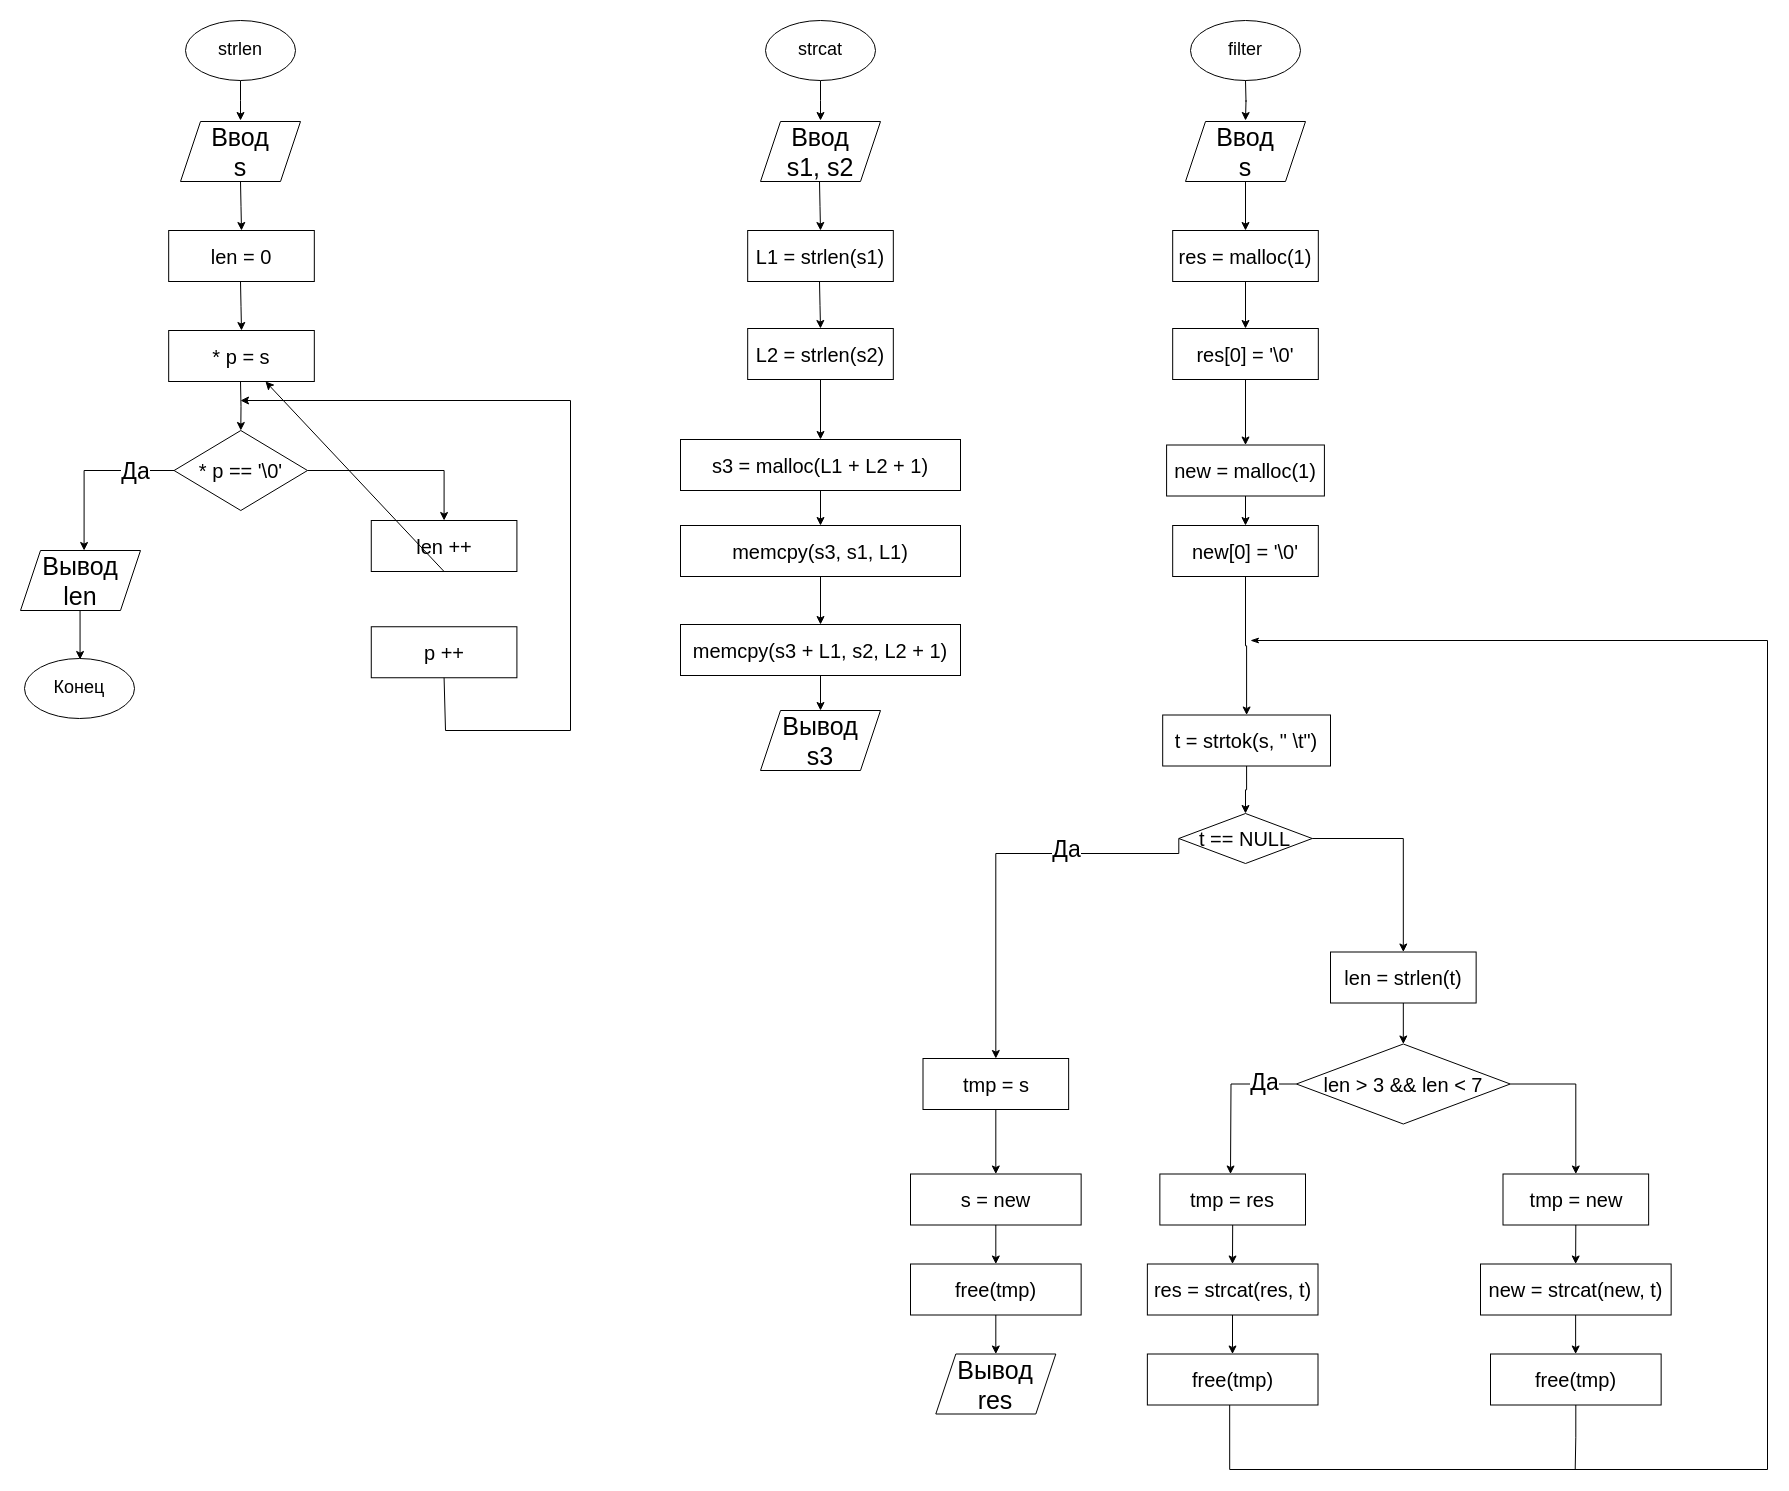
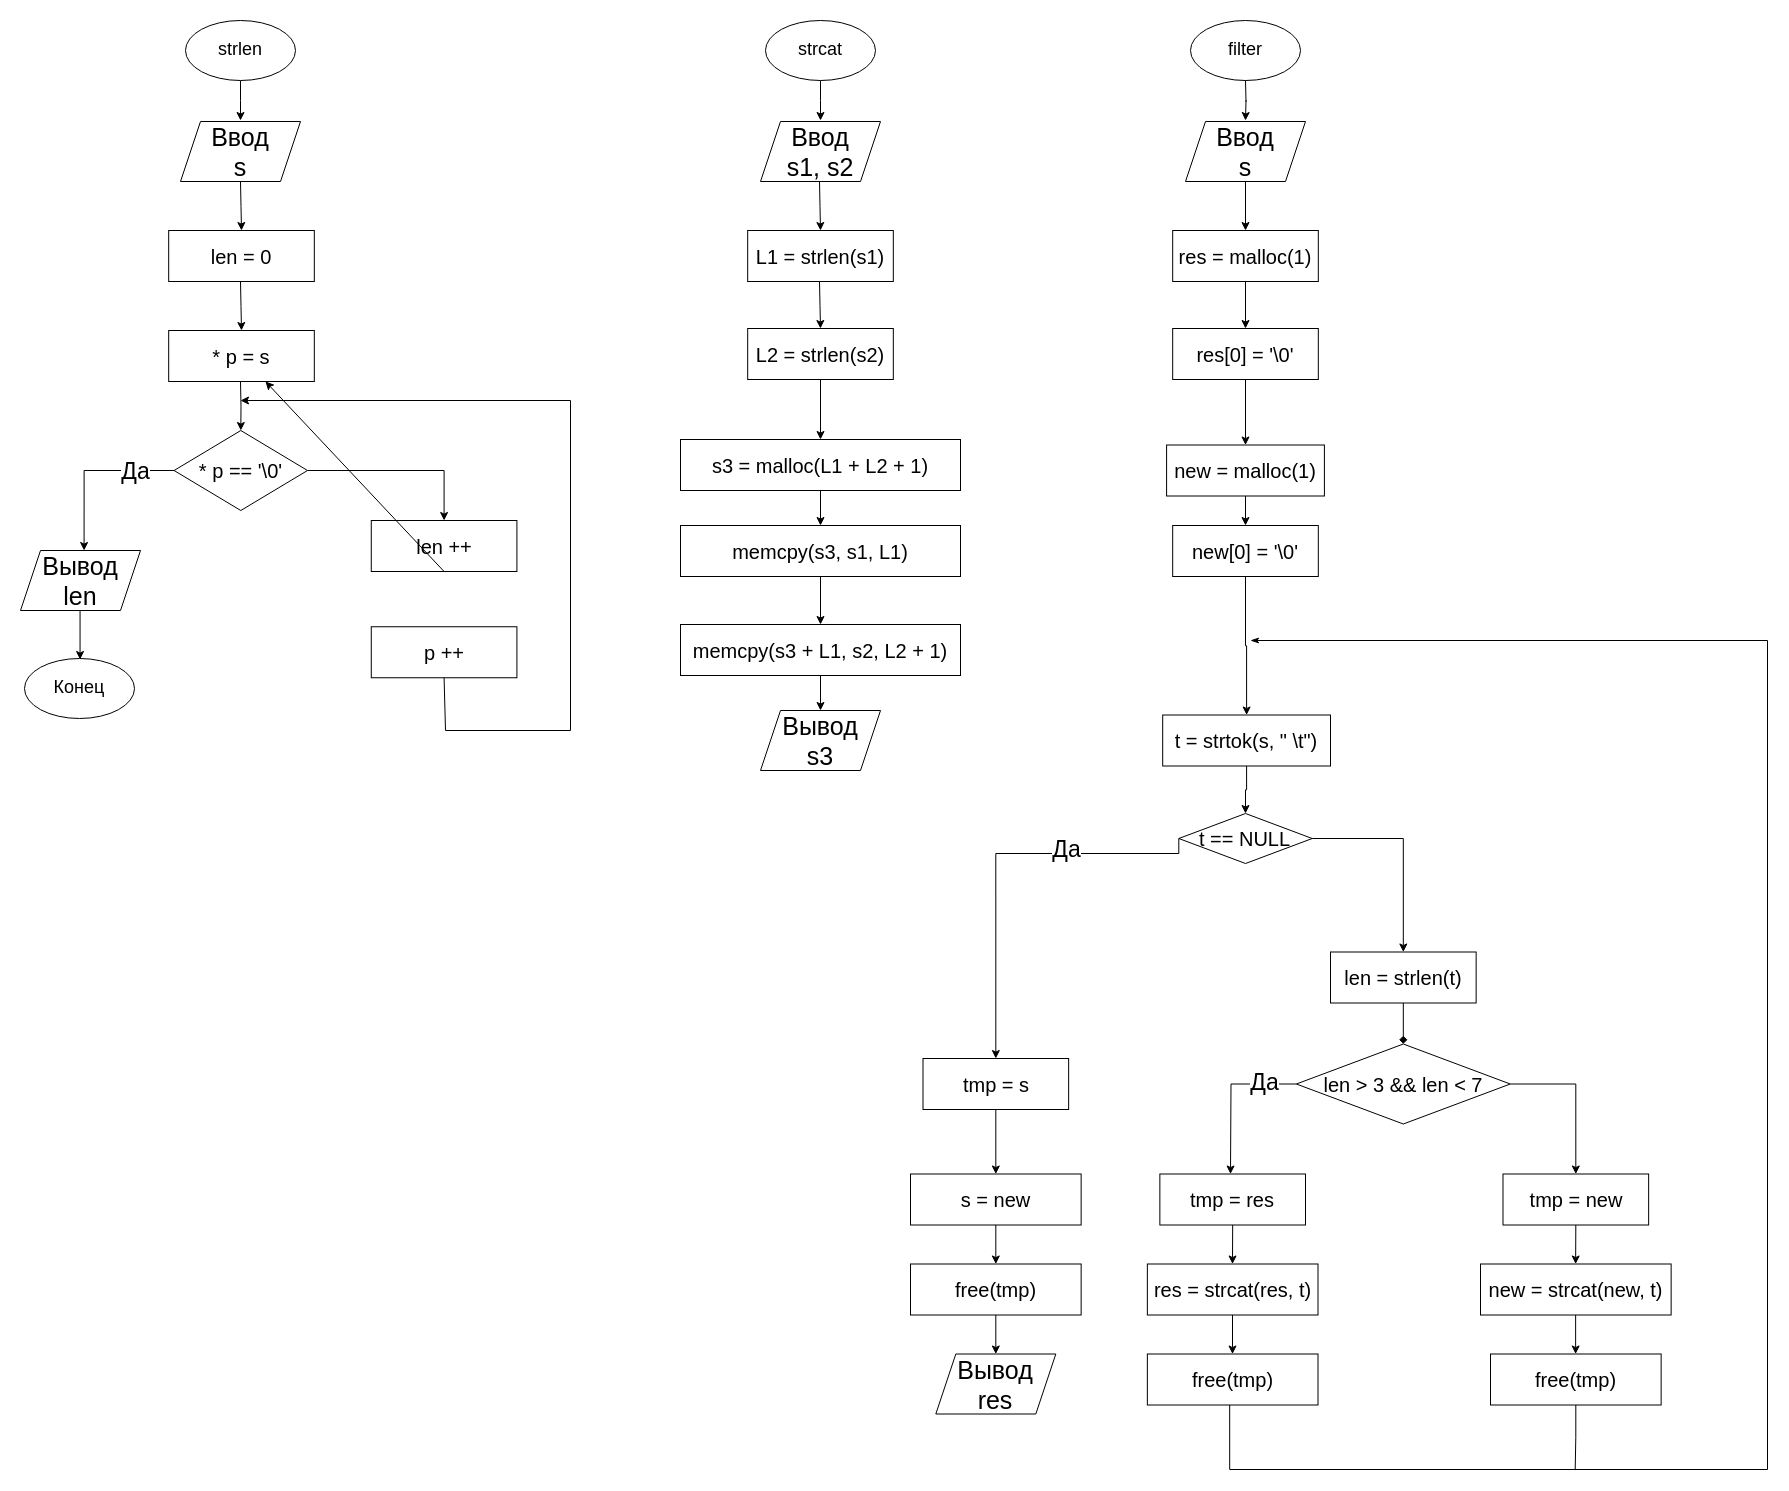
edge "len = strlen(t)" -> "len > 3 && len < 7": arrowhead classic -> diamond
